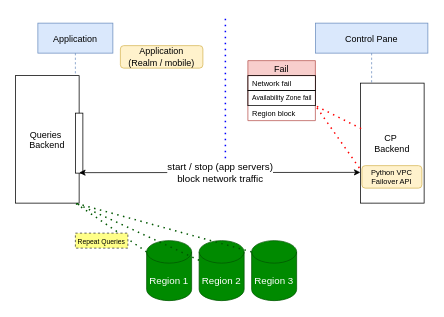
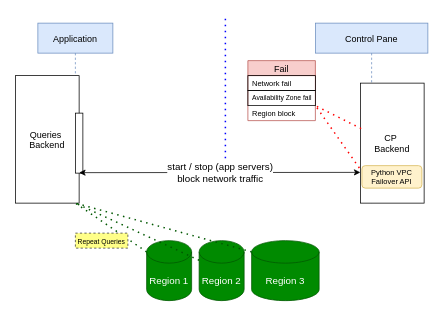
node "Application (Realm / mobile)": removed
node "Region 3": size 45x60 -> 68x60
